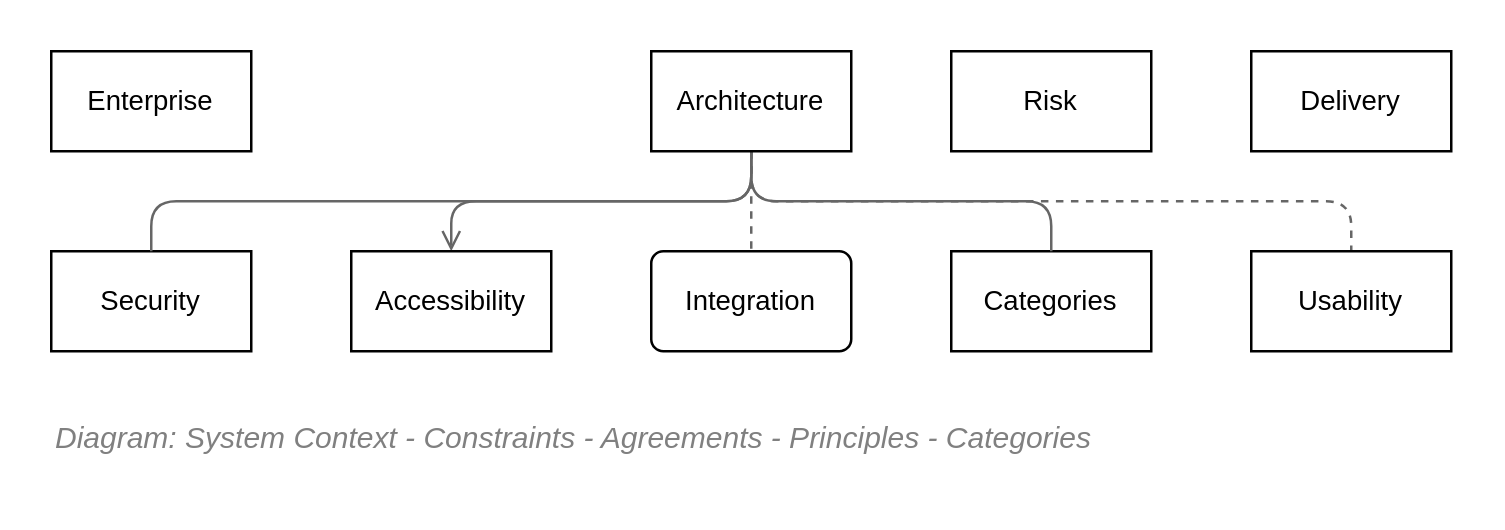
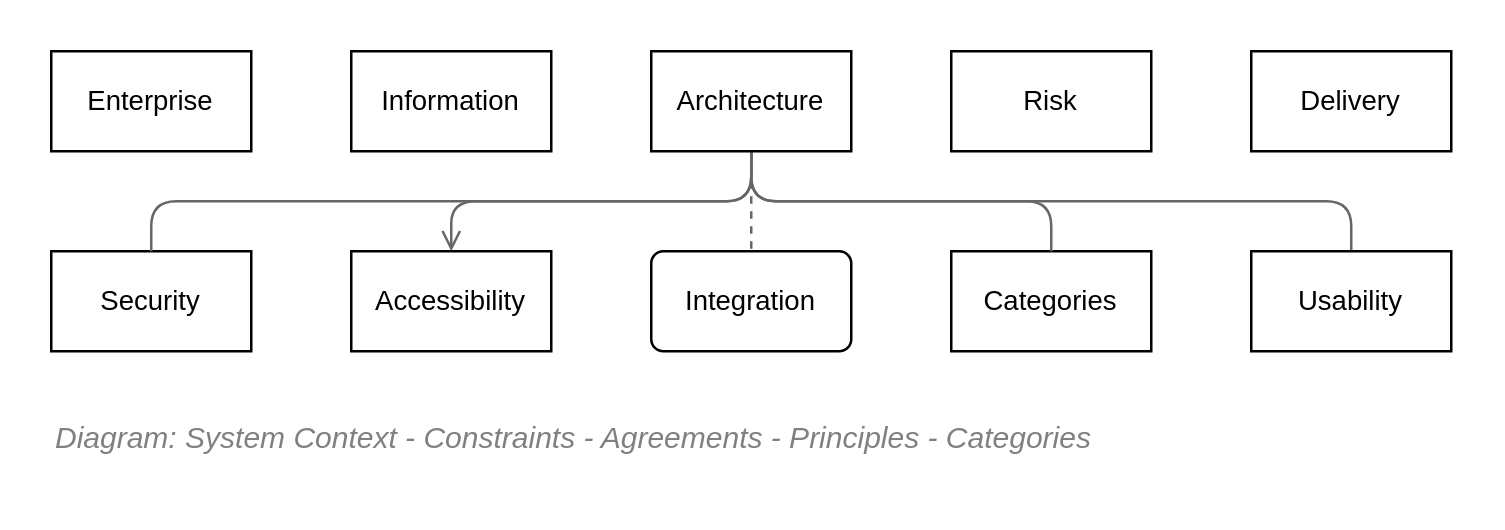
node "Information": added
edge "Architecture" -- "Usability": style dashed -> solid
